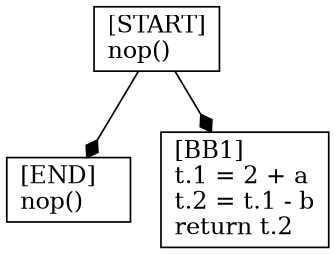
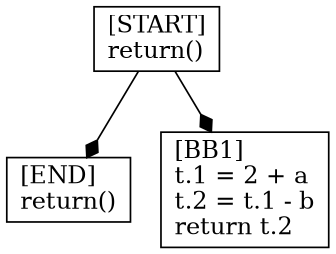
node "[START] nop()": label "[START] nop()" -> "[START] return()"
node "[END] nop()": label "[END] nop()" -> "[END] return()"
